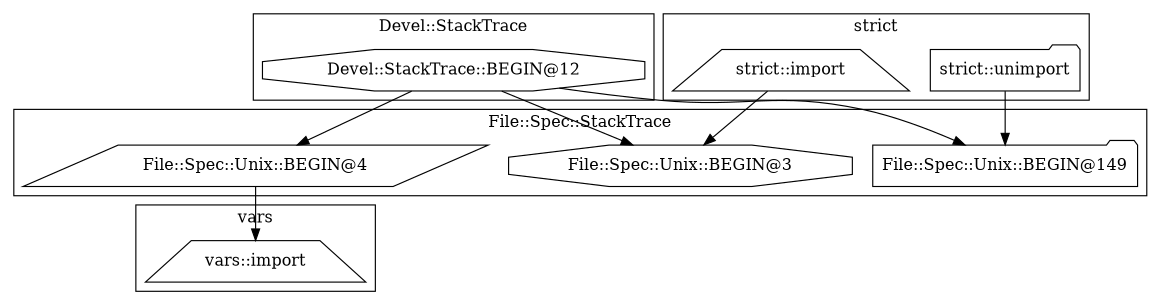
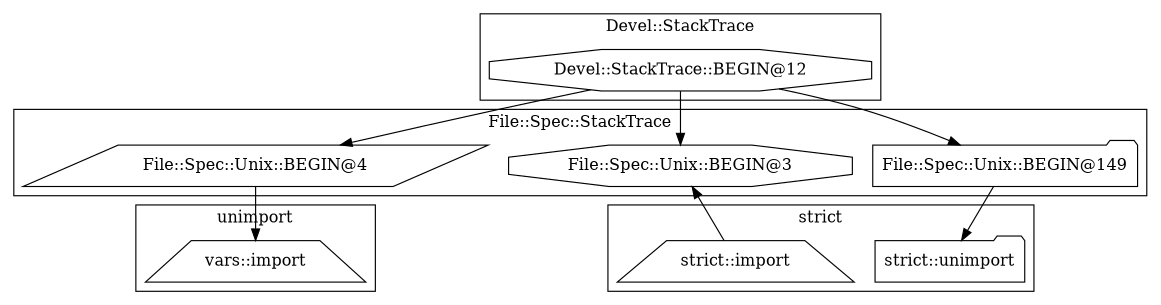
edge "strict::unimport" -> "File::Spec::Unix::BEGIN@149": reversed
cluster "vars": label "vars" -> "unimport"
